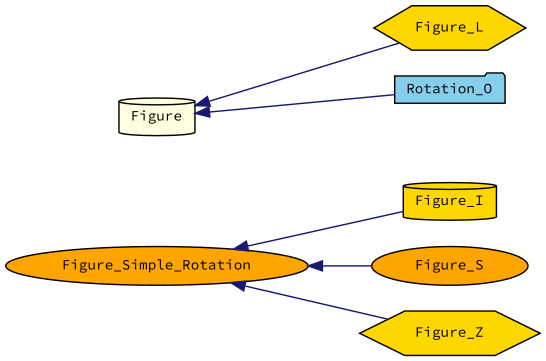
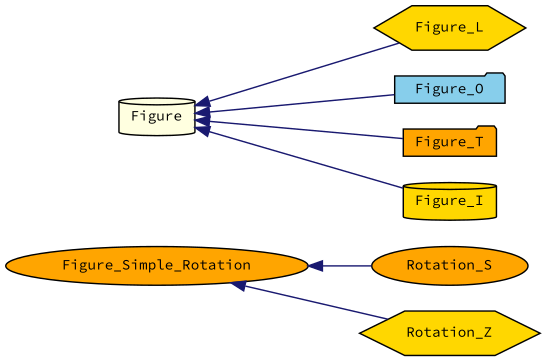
node "Rotation_O": label "Rotation_O" -> "Figure_O"
node "Figure_T": added
edge "Figure_I" -> "Figure_Simple_Rotation": now "Figure_I" -> "Figure"
node "Figure_S": label "Figure_S" -> "Rotation_S"
node "Figure_Z": label "Figure_Z" -> "Rotation_Z"
